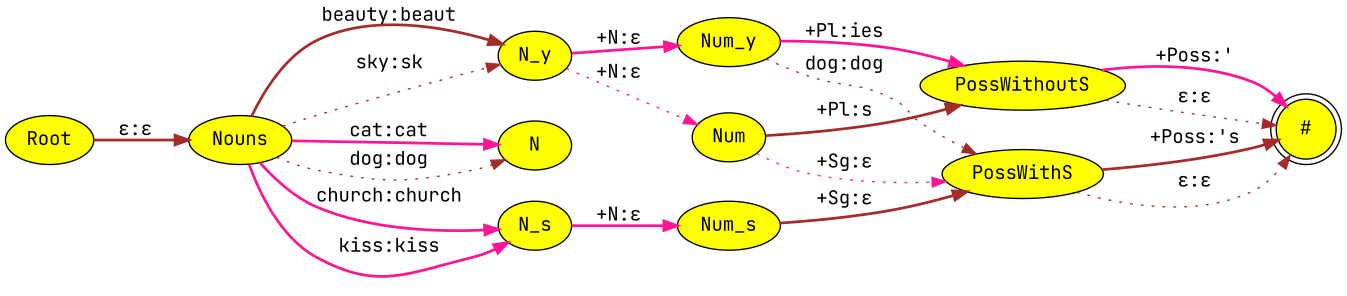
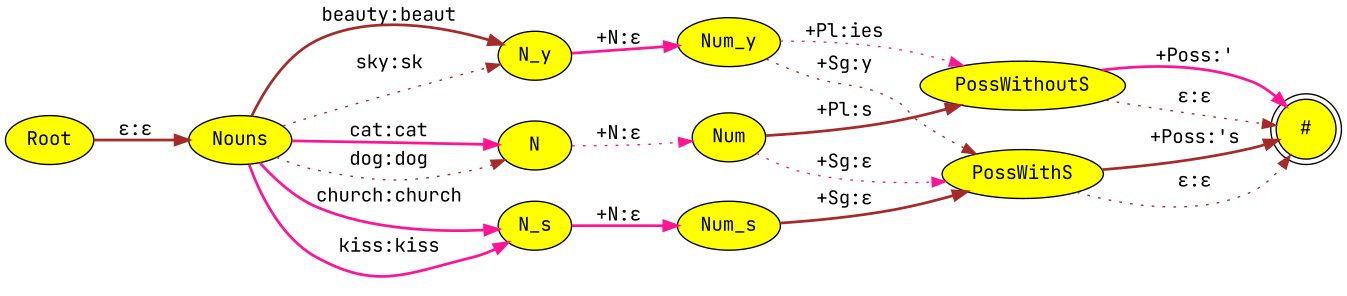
edge "Num_y" -> "PossWithoutS": style bold -> dotted
edge "Num_y" -> "PossWithS": label "dog:dog " -> "+Sg:y "
edge "N_y" -> "Num": now "N" -> "Num"
